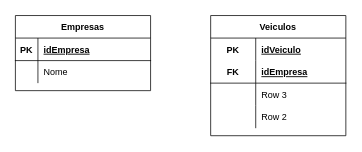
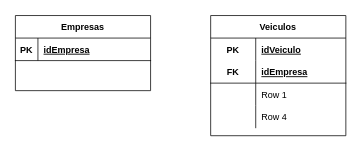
node "Nome": removed
node "Row 3": label "Row 3" -> "Row 1"
node "Row 2": label "Row 2" -> "Row 4"
